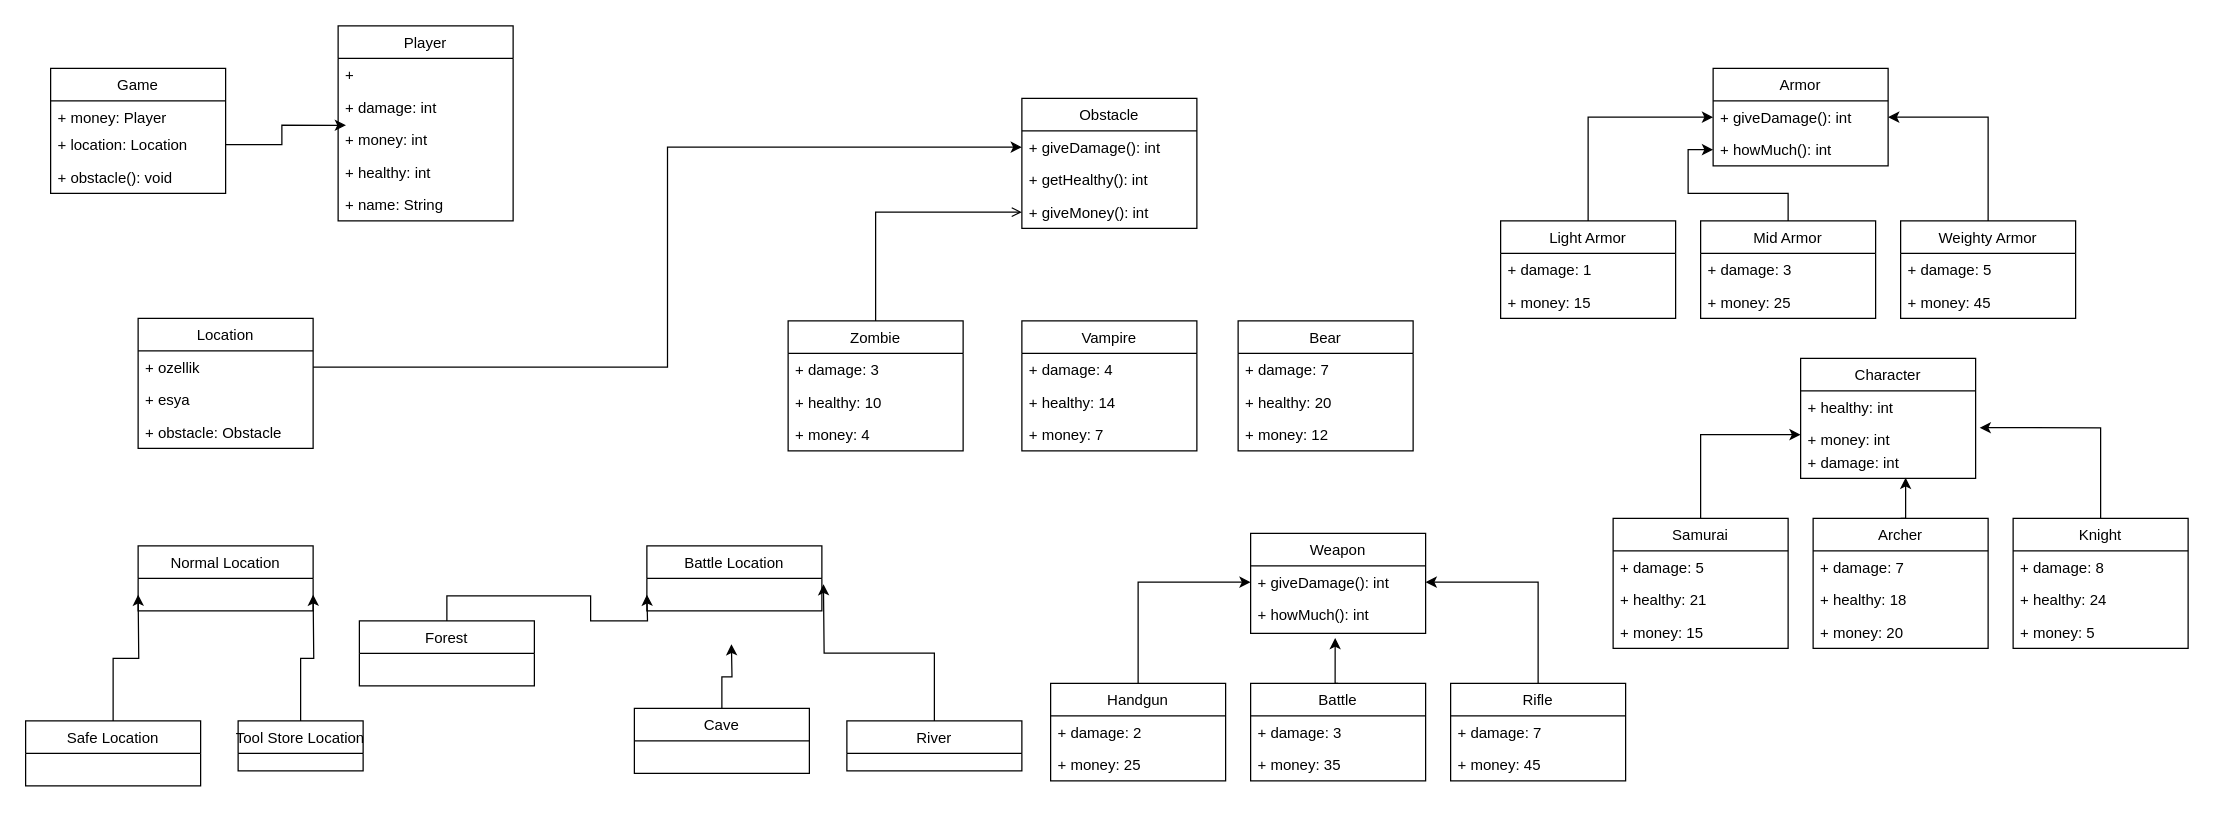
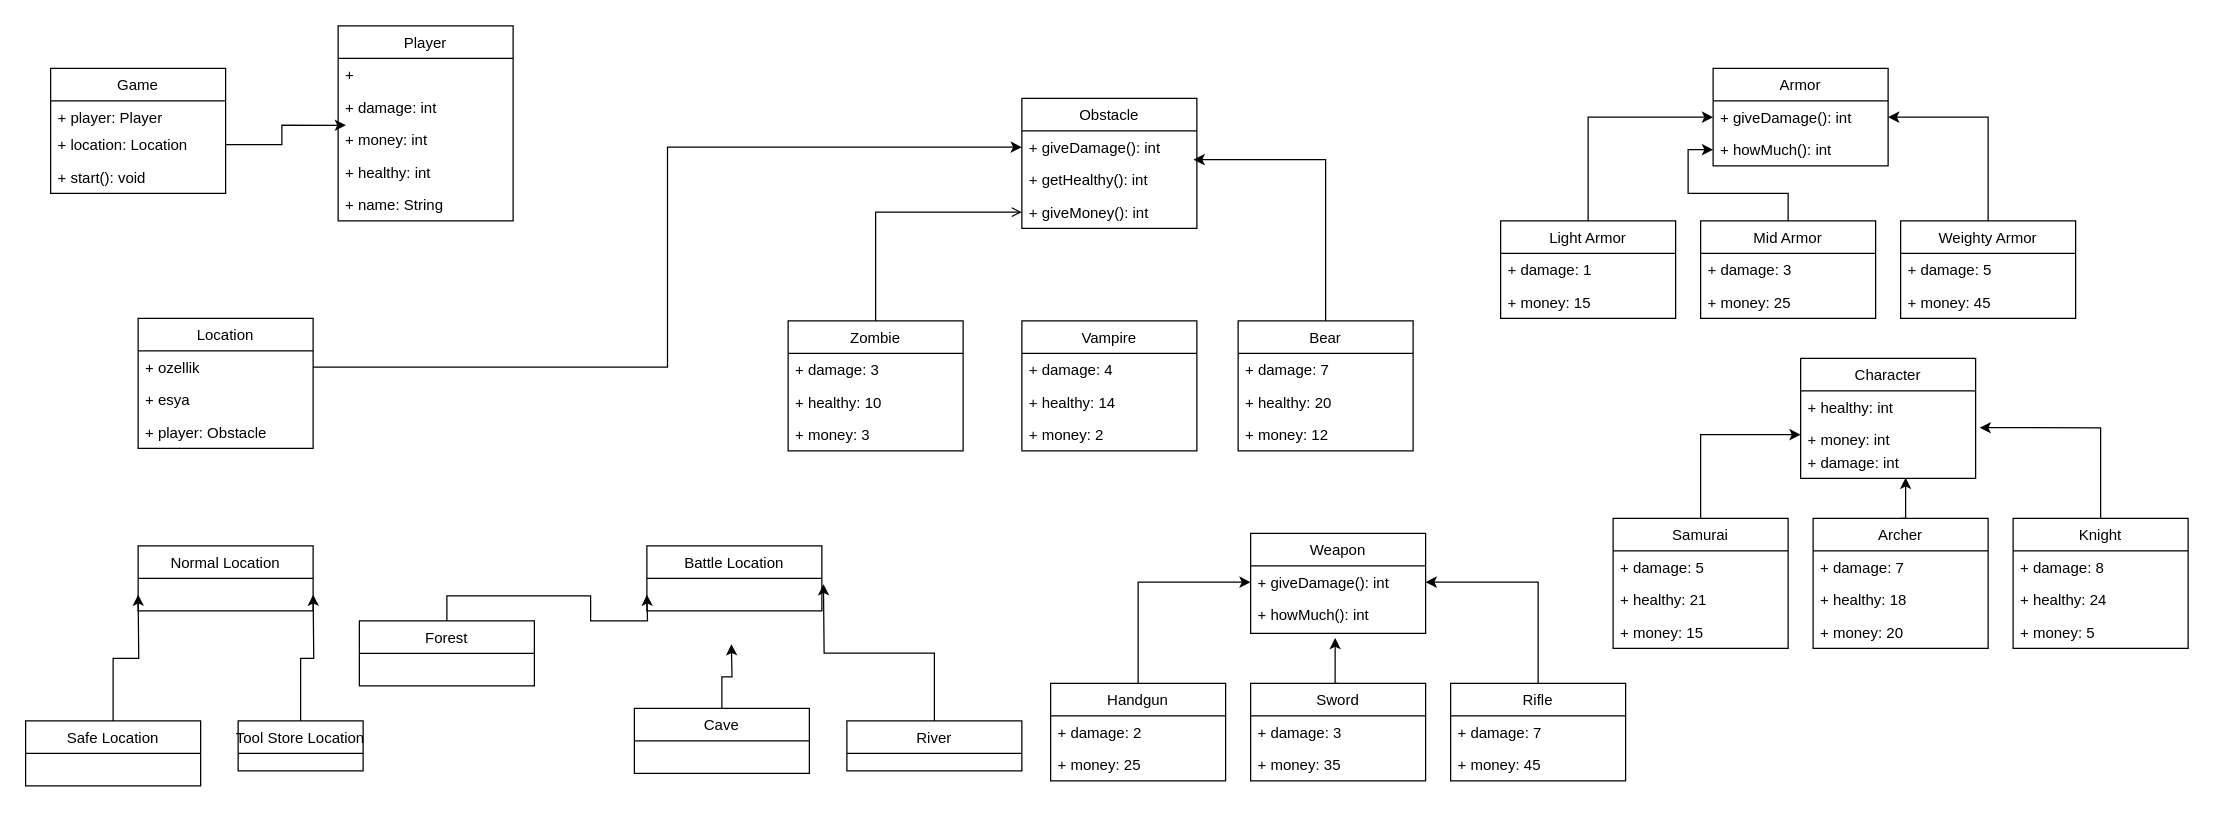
node "+ money: Player": label "+ money: Player" -> "+ player: Player"
edge "Bear" -> "+ getHealthy(): int": added
node "+ obstacle(): void": label "+ obstacle(): void" -> "+ start(): void"
node "+ obstacle: Obstacle": label "+ obstacle: Obstacle" -> "+ player: Obstacle"
node "+ money: 4": label "+ money: 4" -> "+ money: 3"
node "+ money: 7": label "+ money: 7" -> "+ money: 2"
node "Battle": label "Battle" -> "Sword"
